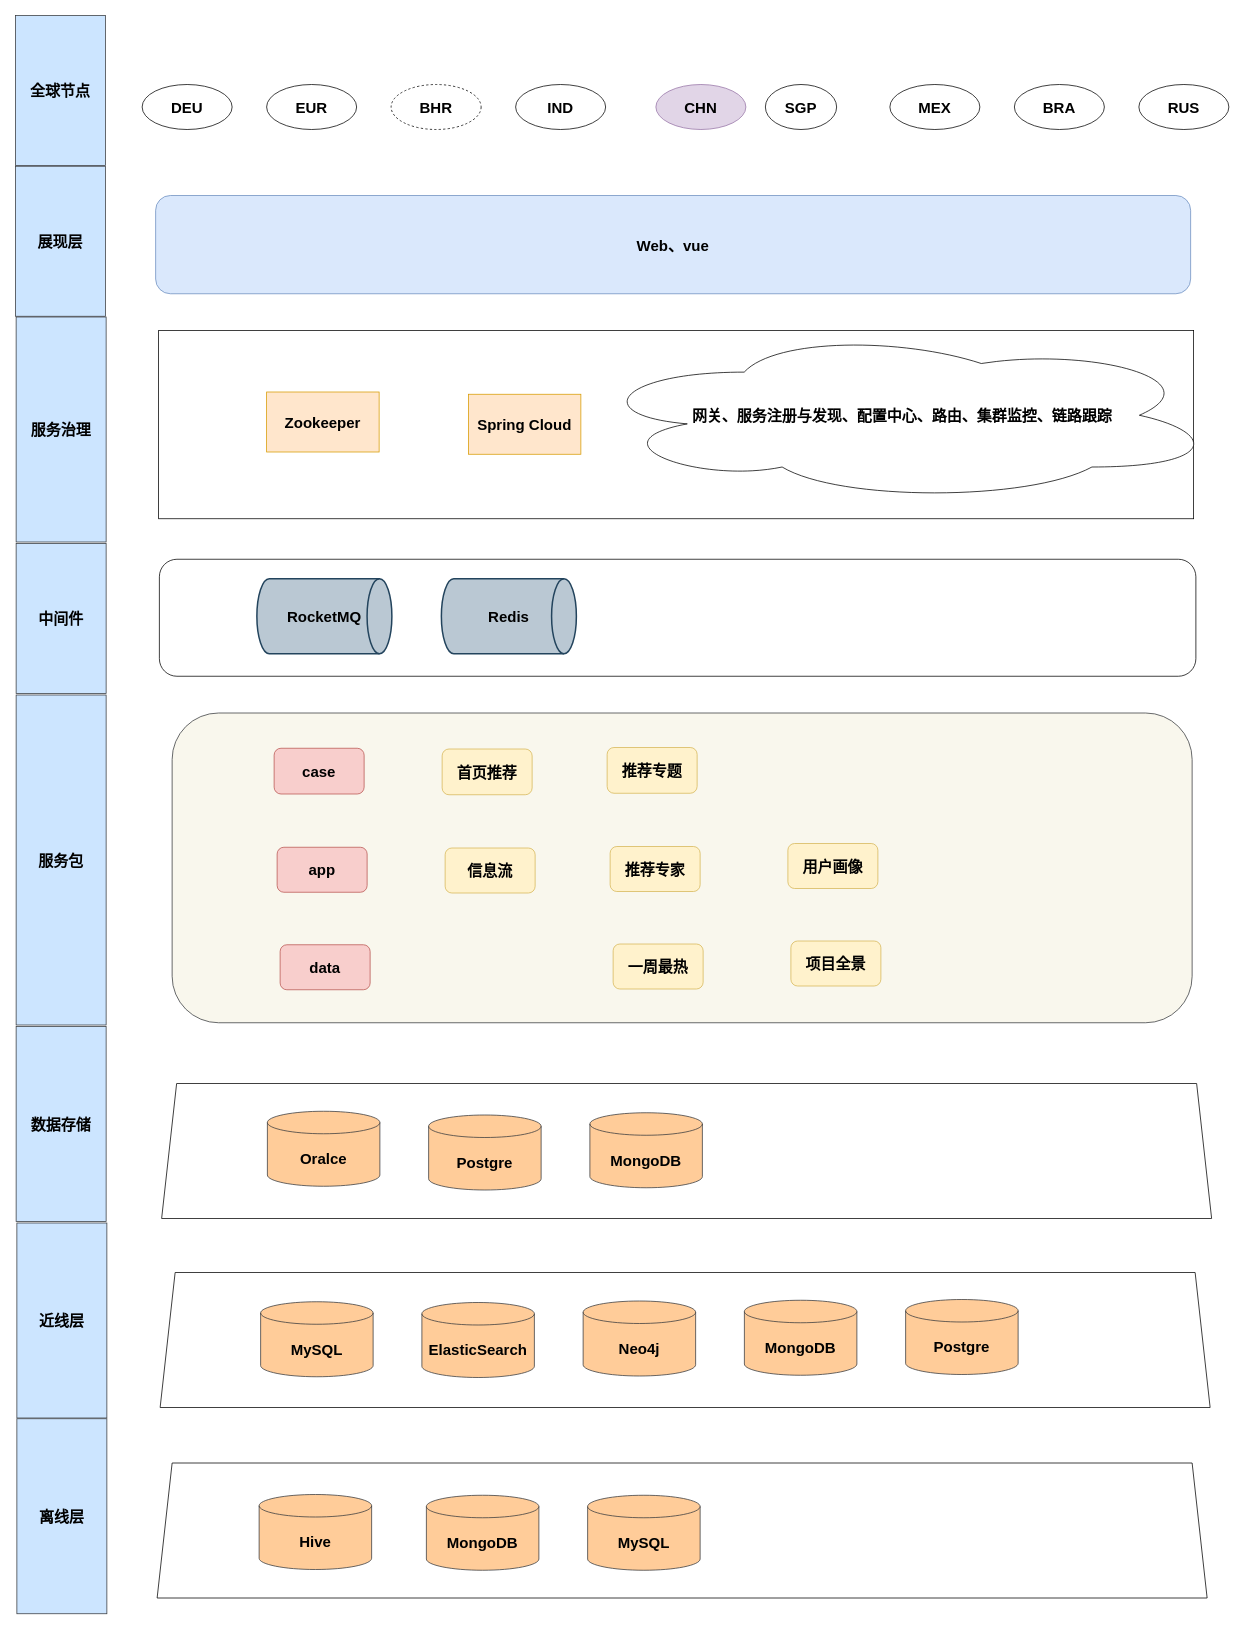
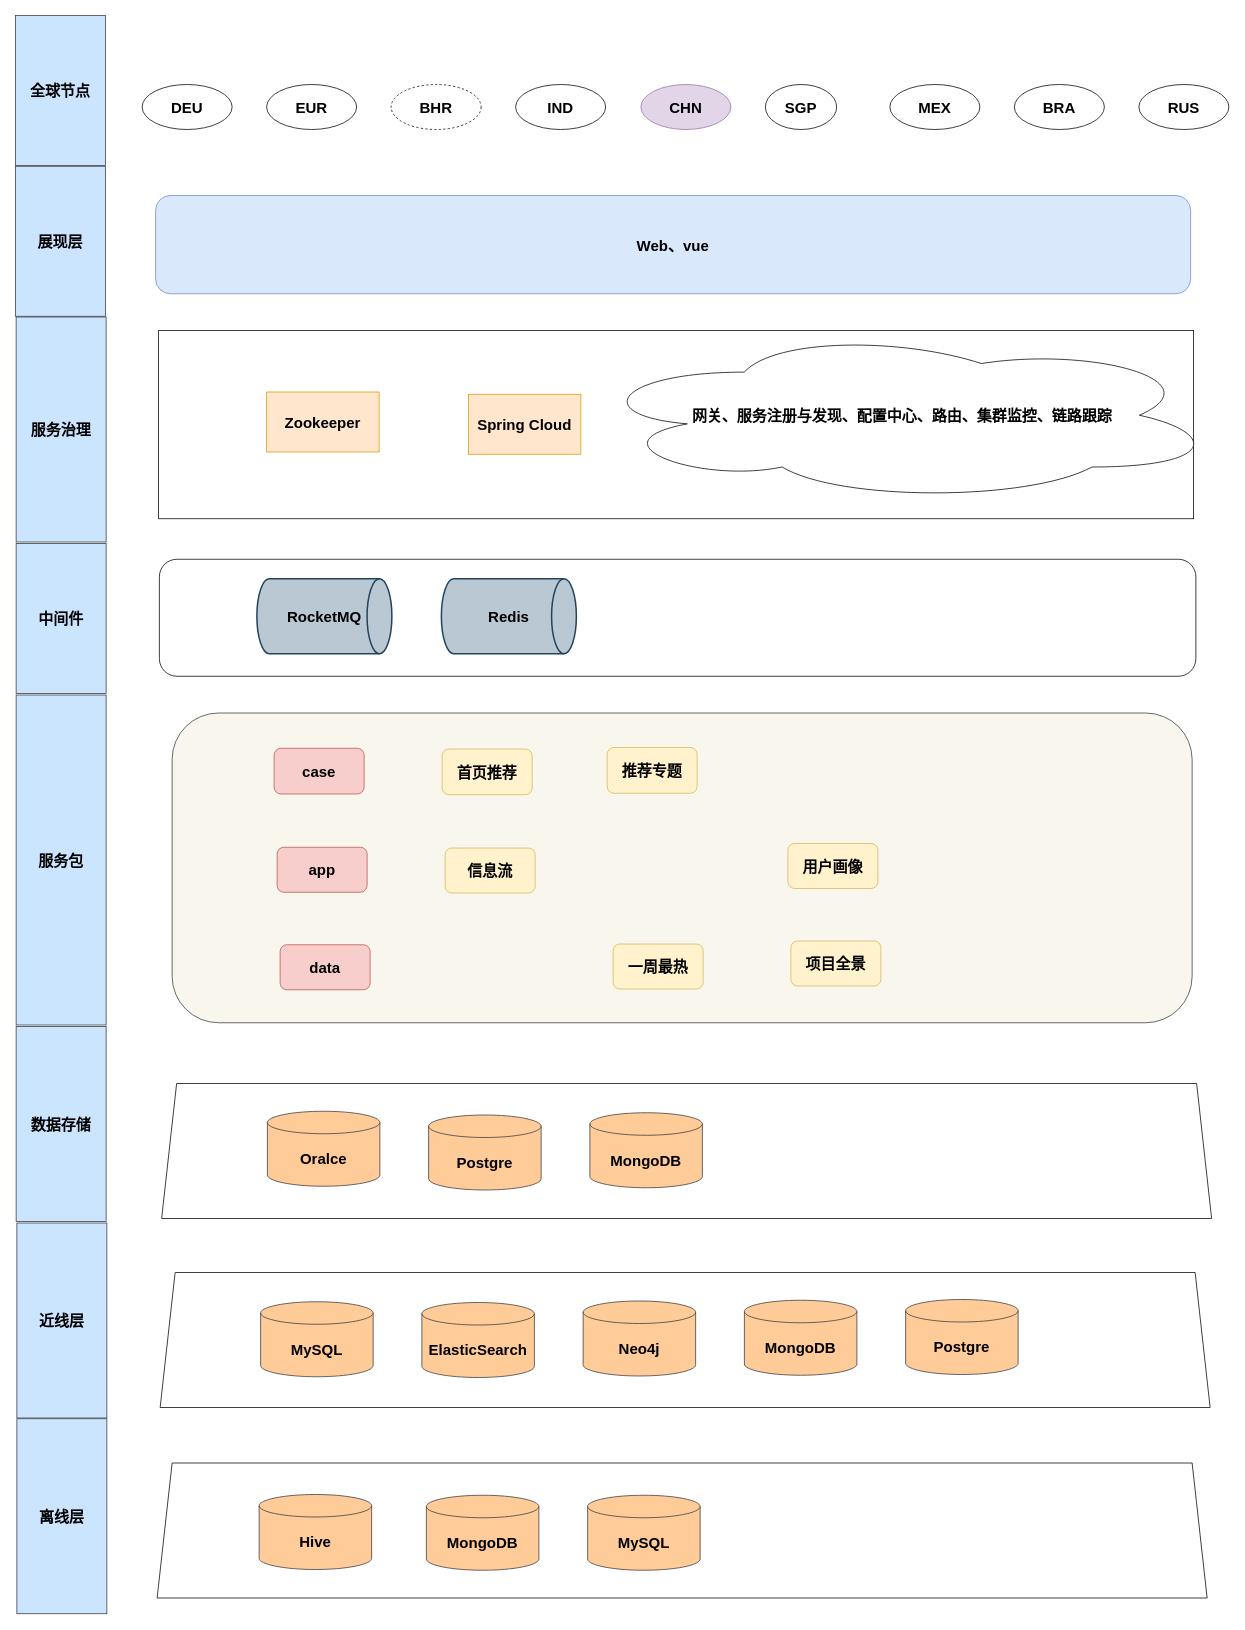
node "CHN": moved (701, 107) -> (686, 107)
node "推荐专家": removed
